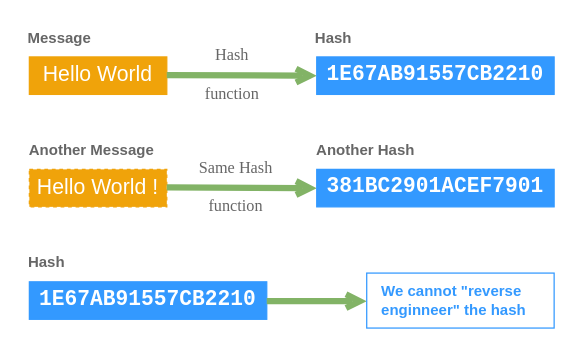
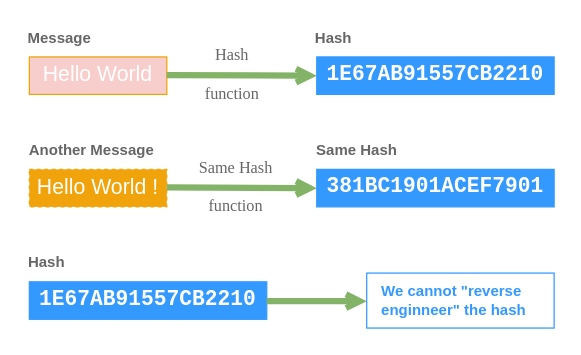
node "Hello World": fillcolor #f0a30a -> #f8cecc
node "Another Hash": label "Another Hash" -> "Same Hash"
node "381BC2901ACEF7901": label "381BC2901ACEF7901" -> "381BC1901ACEF7901"
